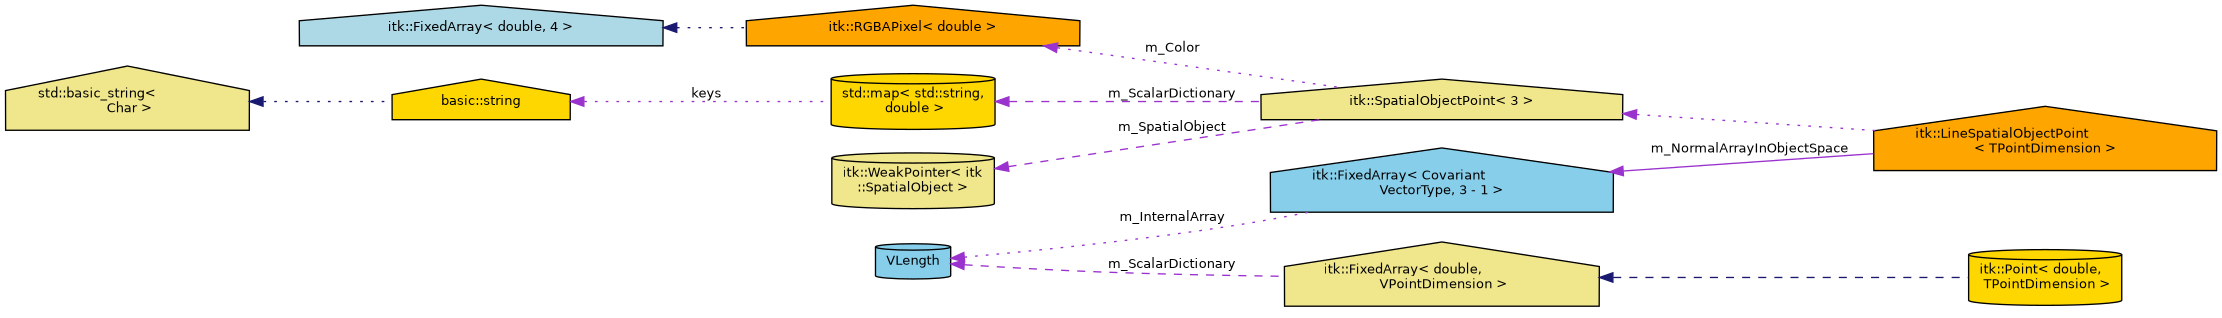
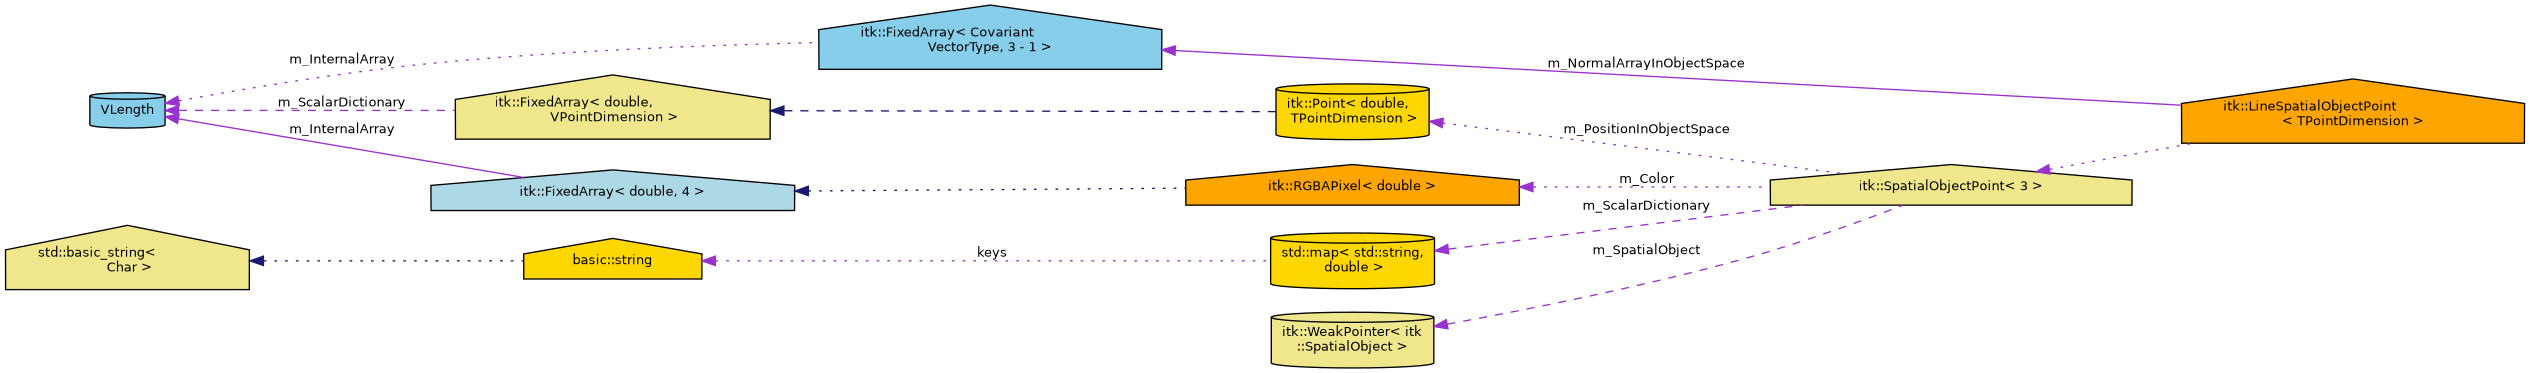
edge "itk::FixedArray< double, 4 >" -> "VLength": added, label "m_InternalArray"
edge "itk::SpatialObjectPoint< 3 >" -> "itk::Point< double, TPointDimension >": added, label "m_PositionInObjectSpace"
